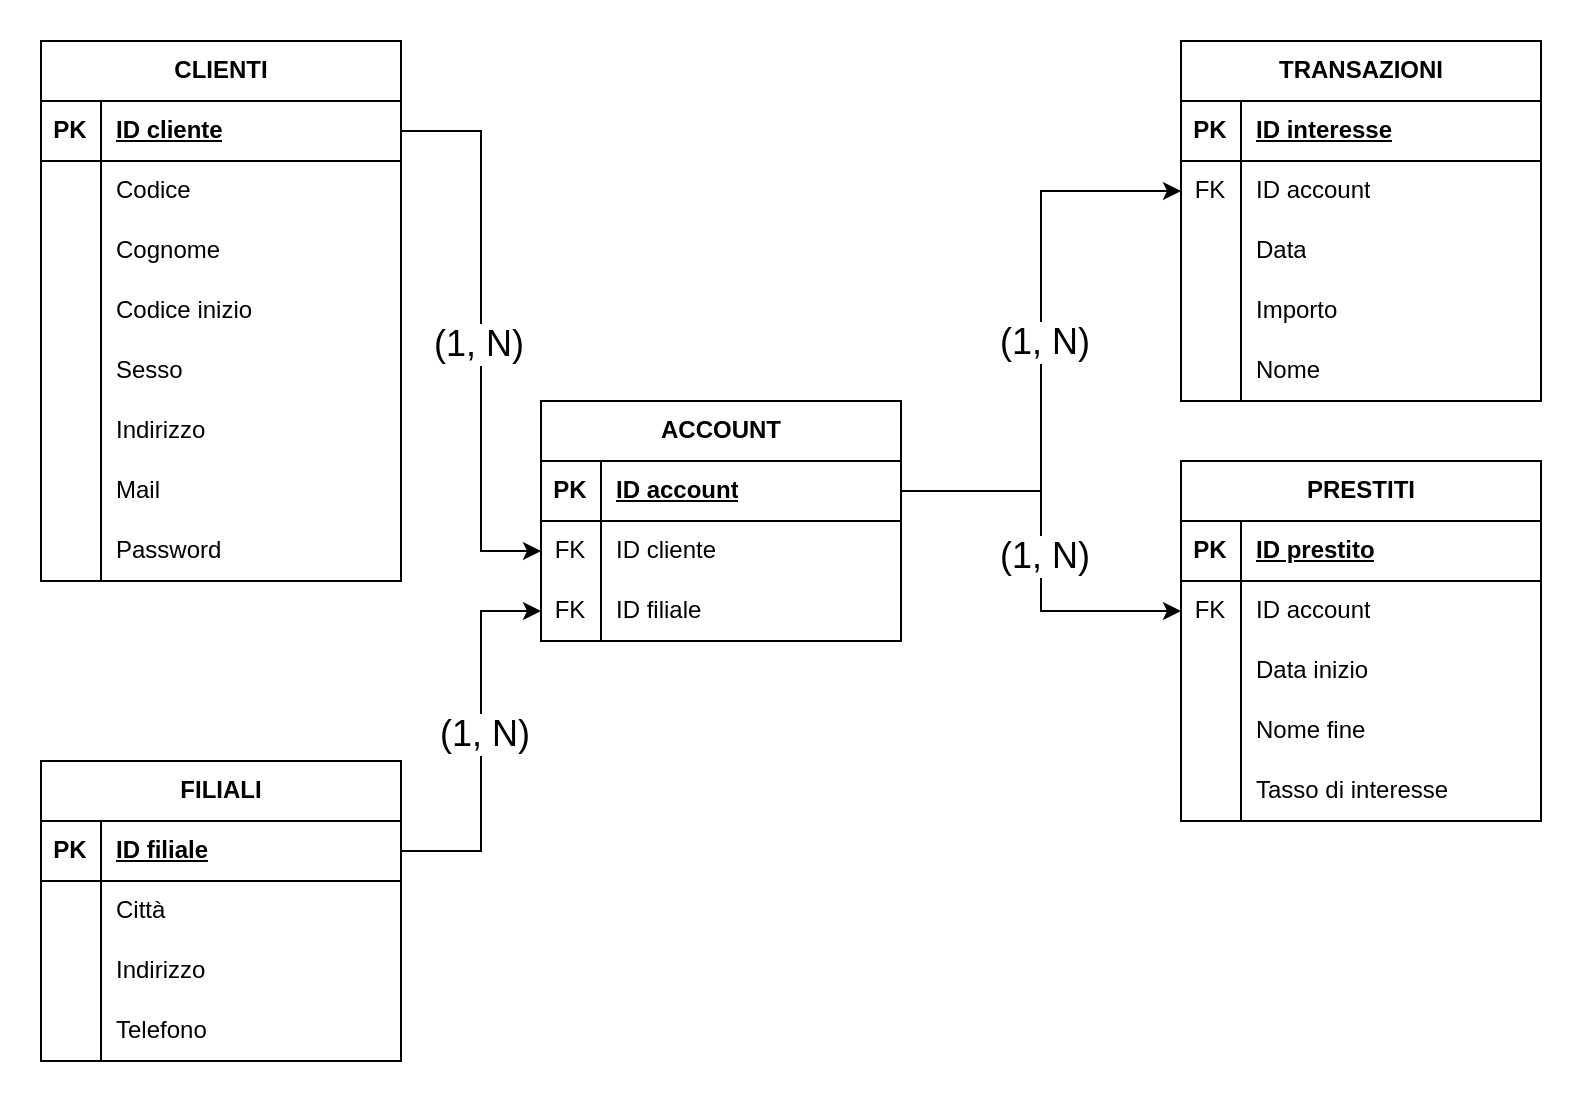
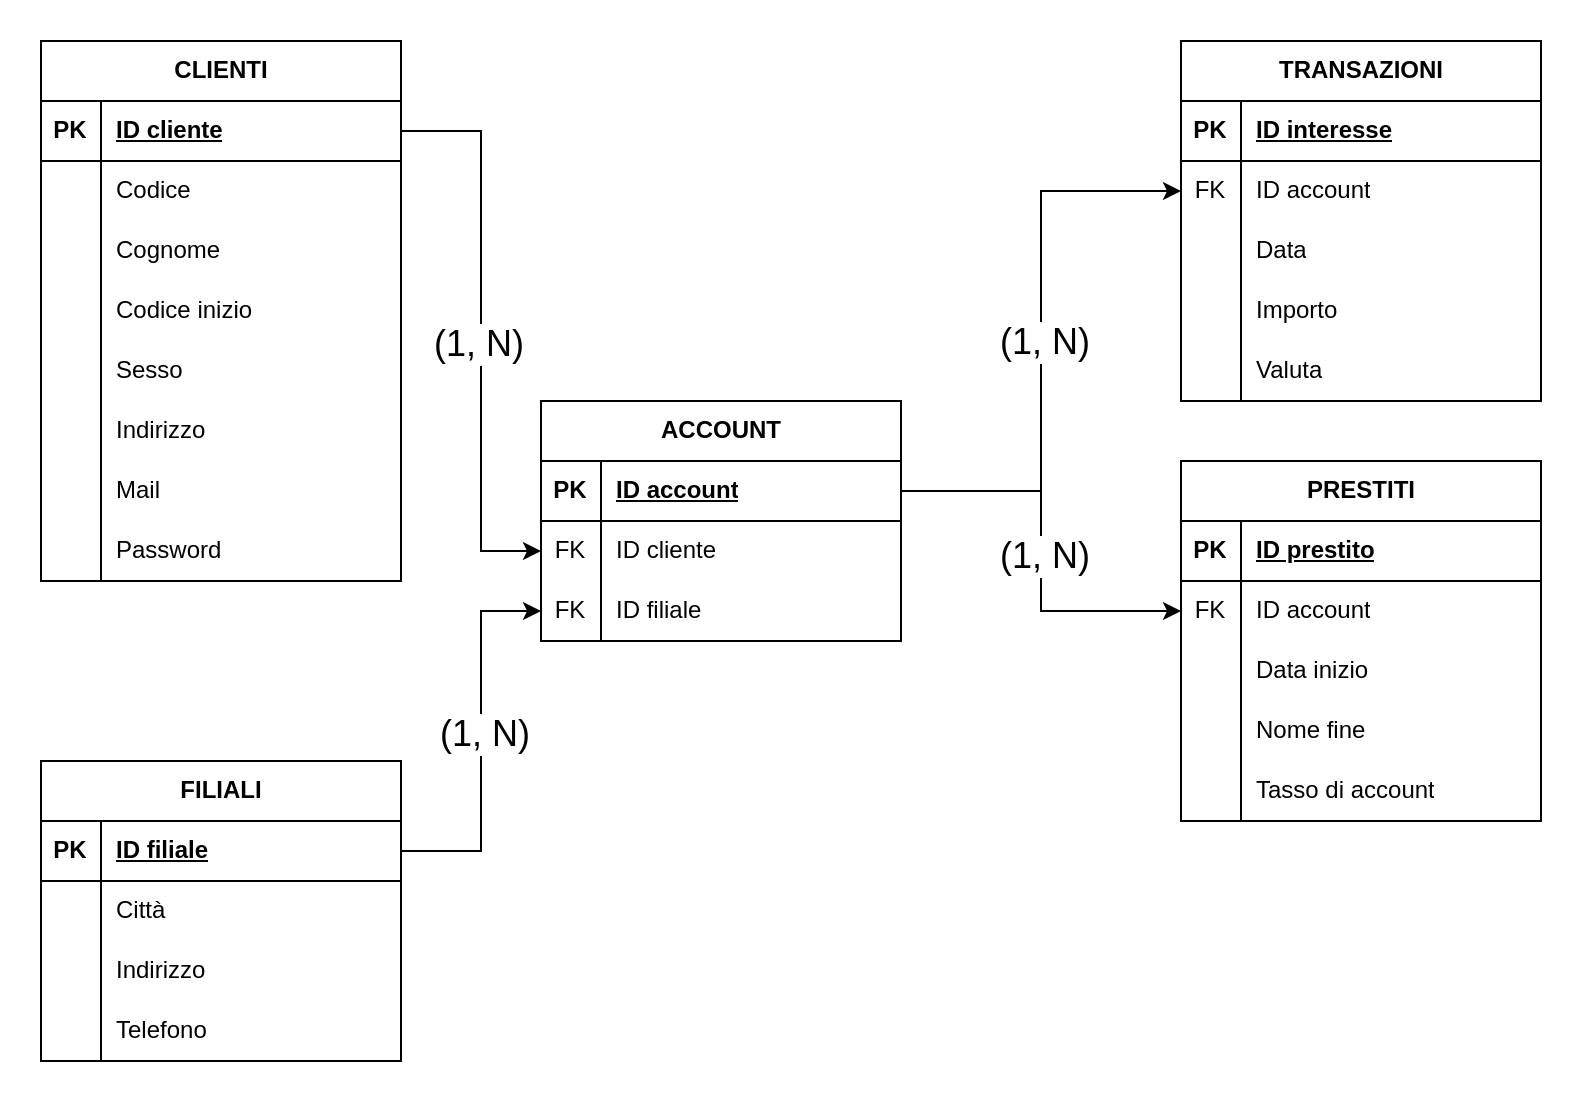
node "Nome": label "Nome" -> "Valuta"
node "Tasso di interesse": label "Tasso di interesse" -> "Tasso di account"
